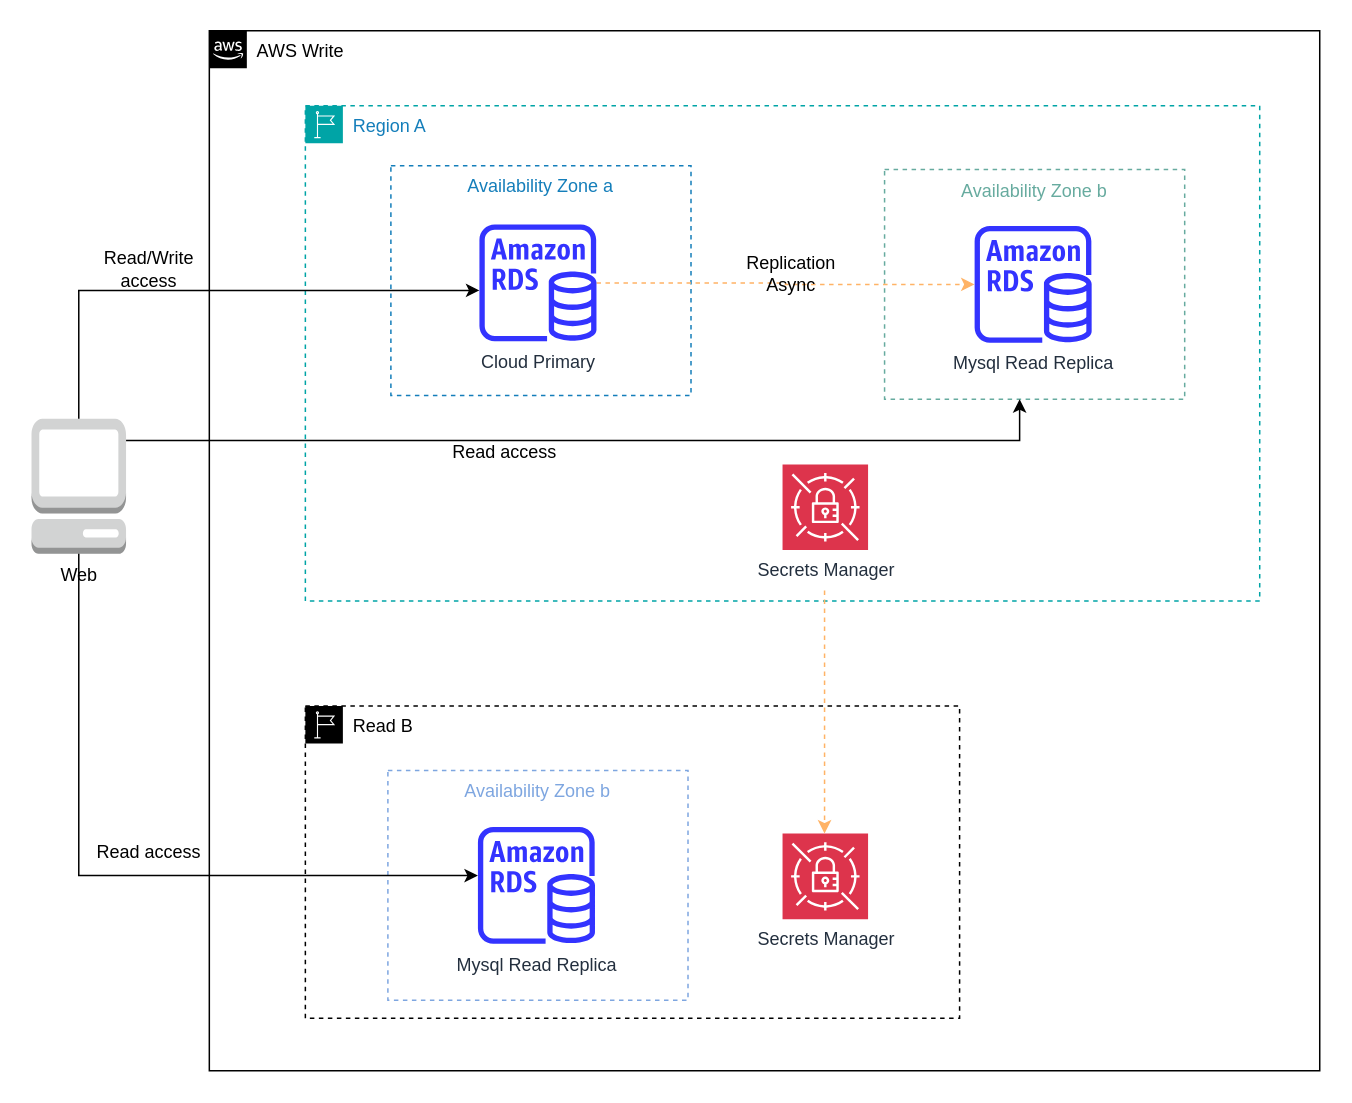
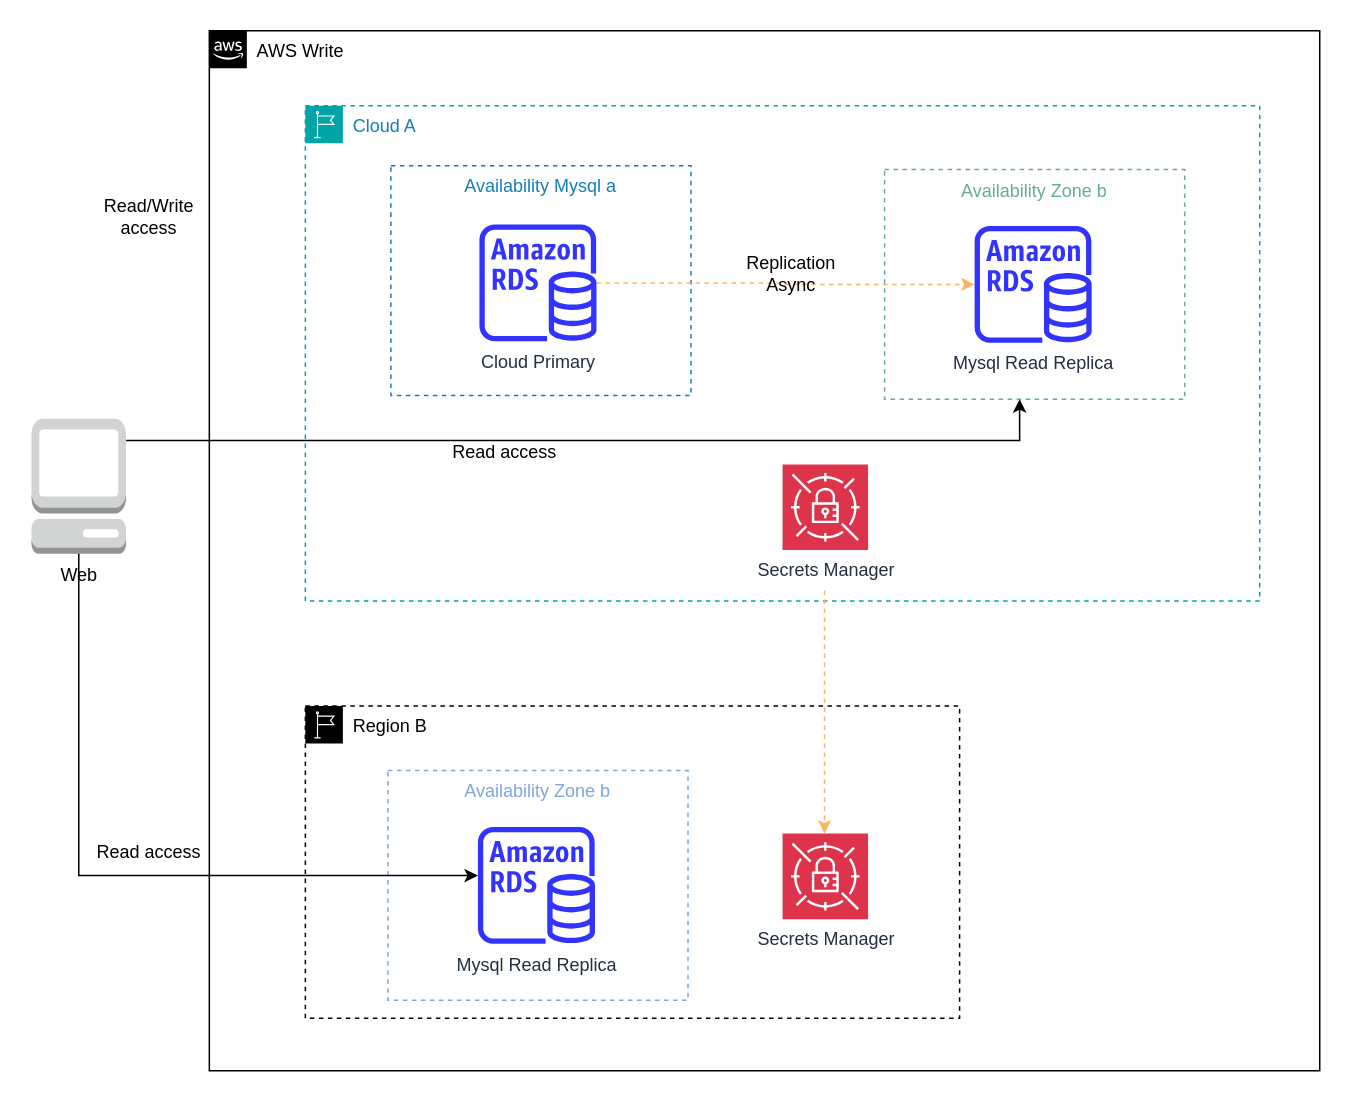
node "Region A": label "Region A" -> "Cloud A"
node "Availability Zone a": label "Availability Zone a" -> "Availability Mysql a"
node "Read/Write access": moved (149, 269) -> (149, 217)
edge "Web" -> "Cloud Primary": removed
node "Read B": label "Read B" -> "Region B"
